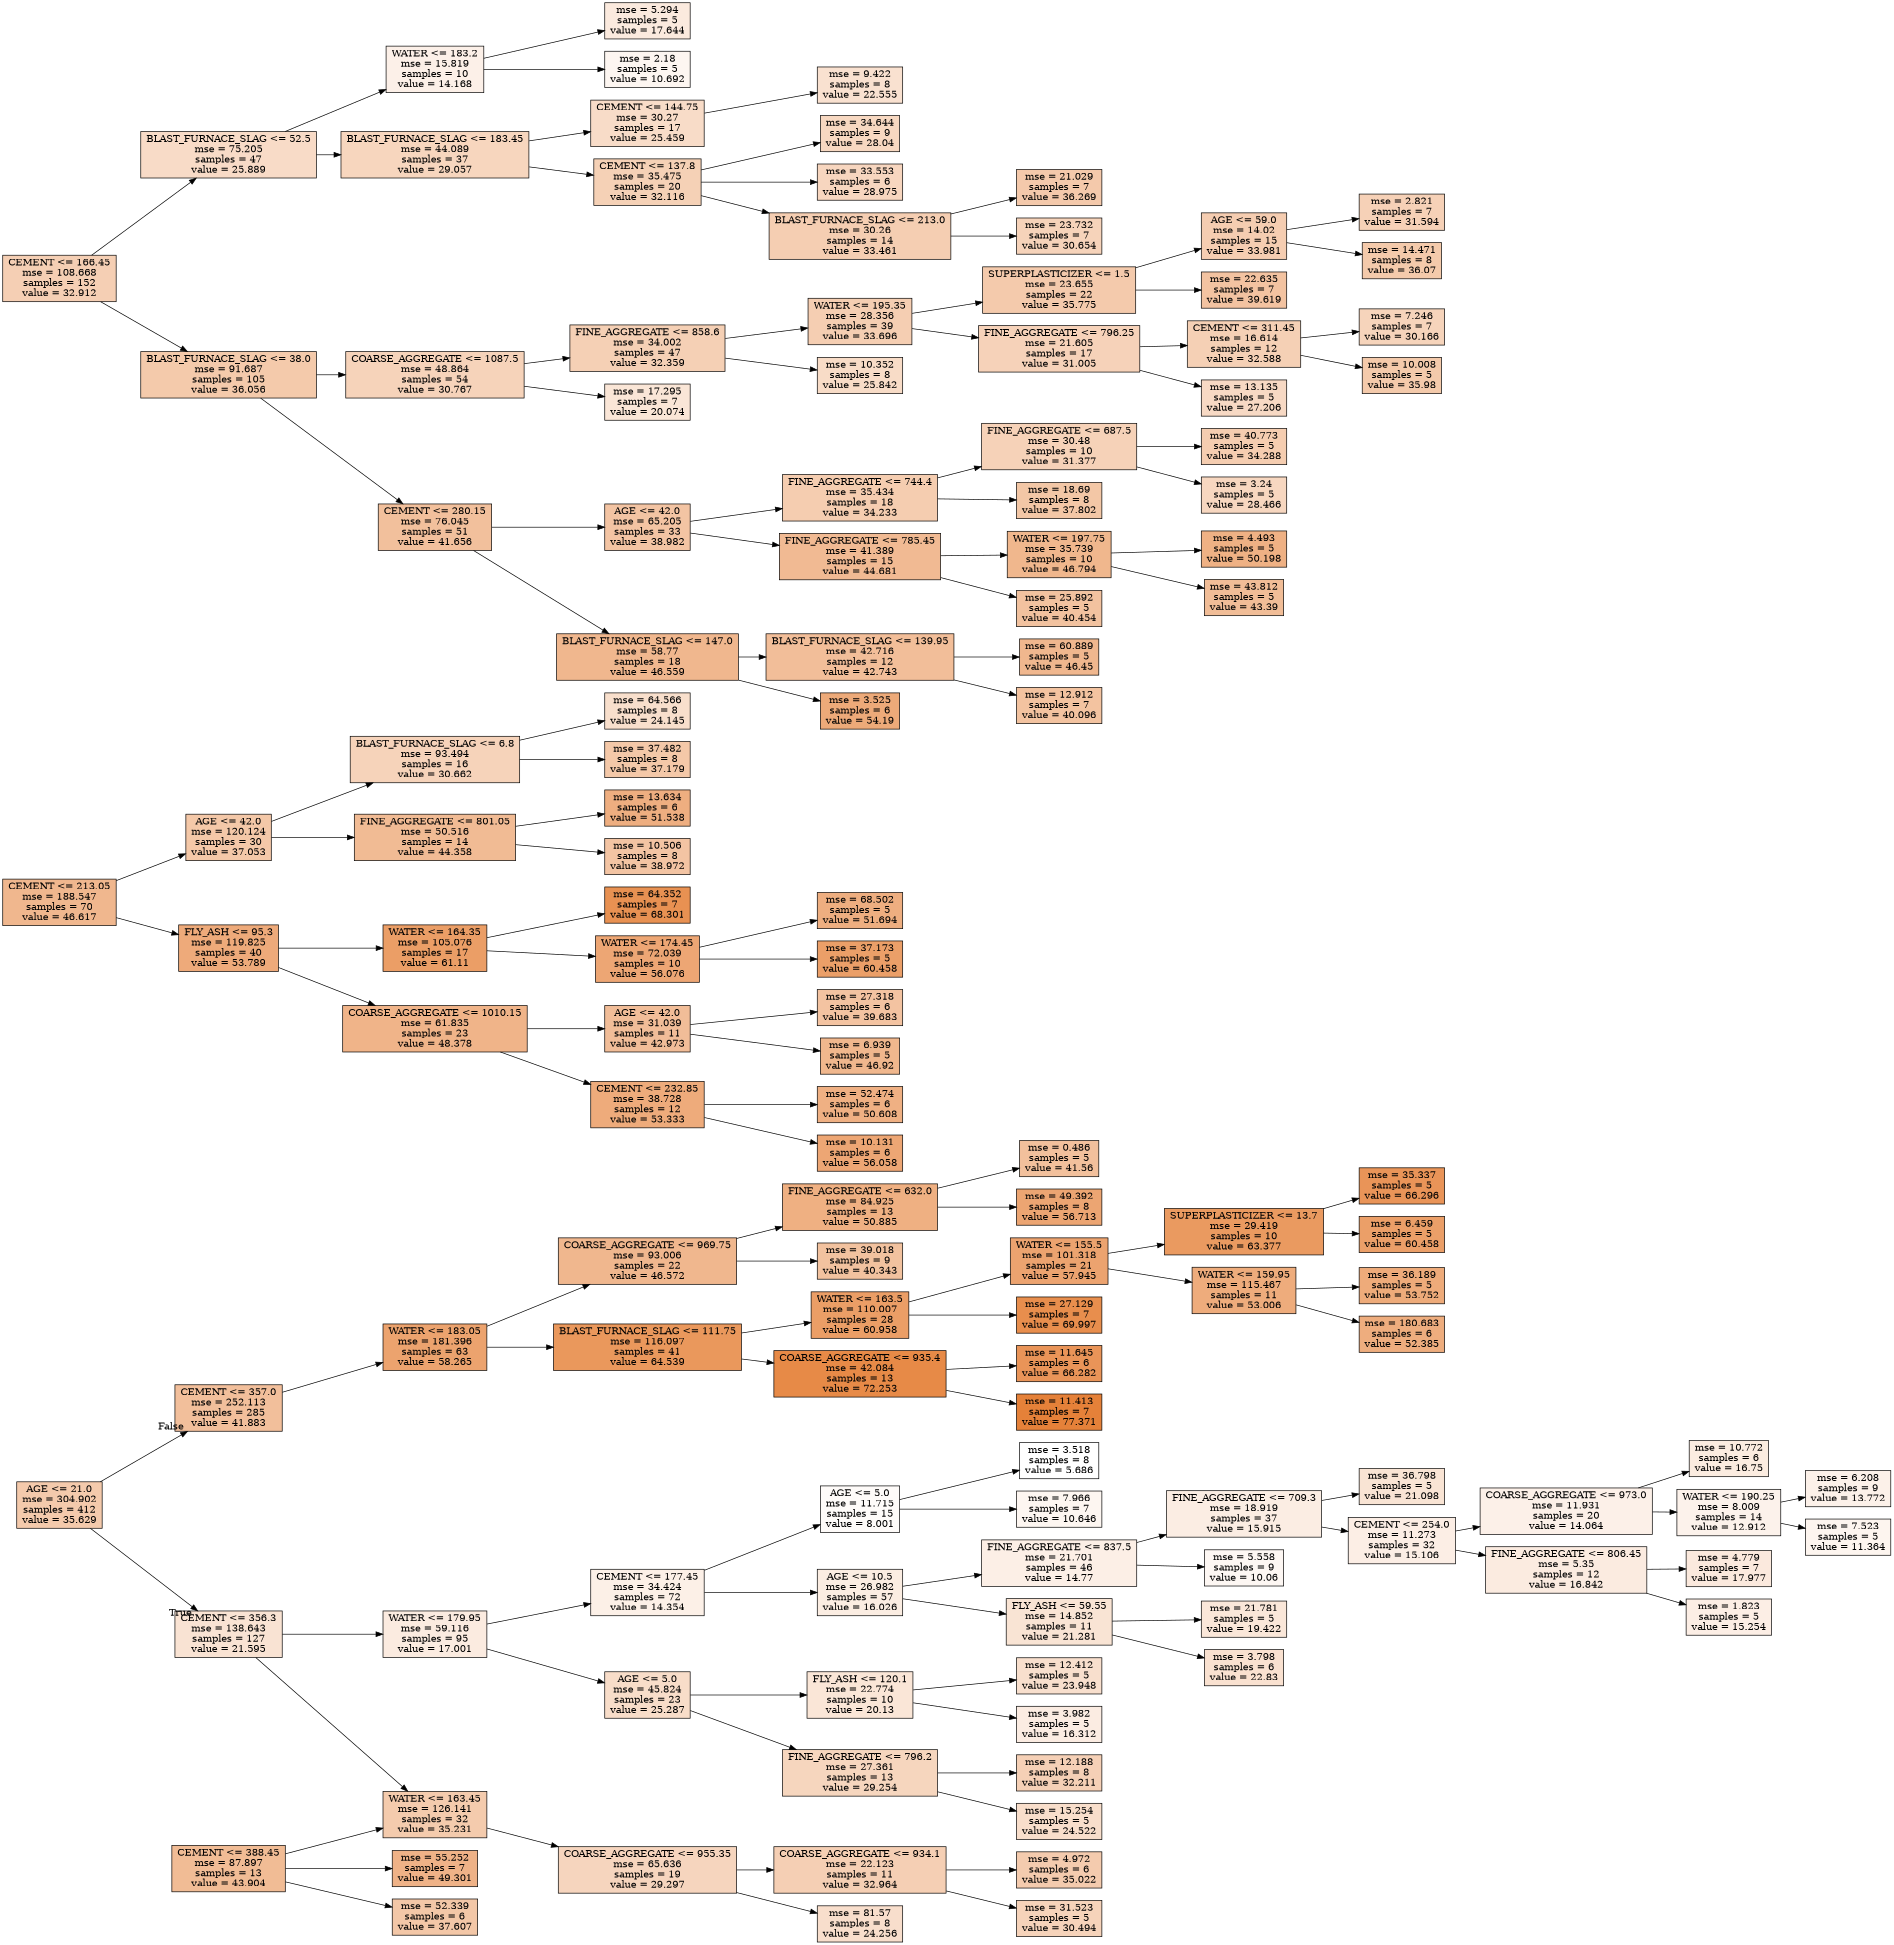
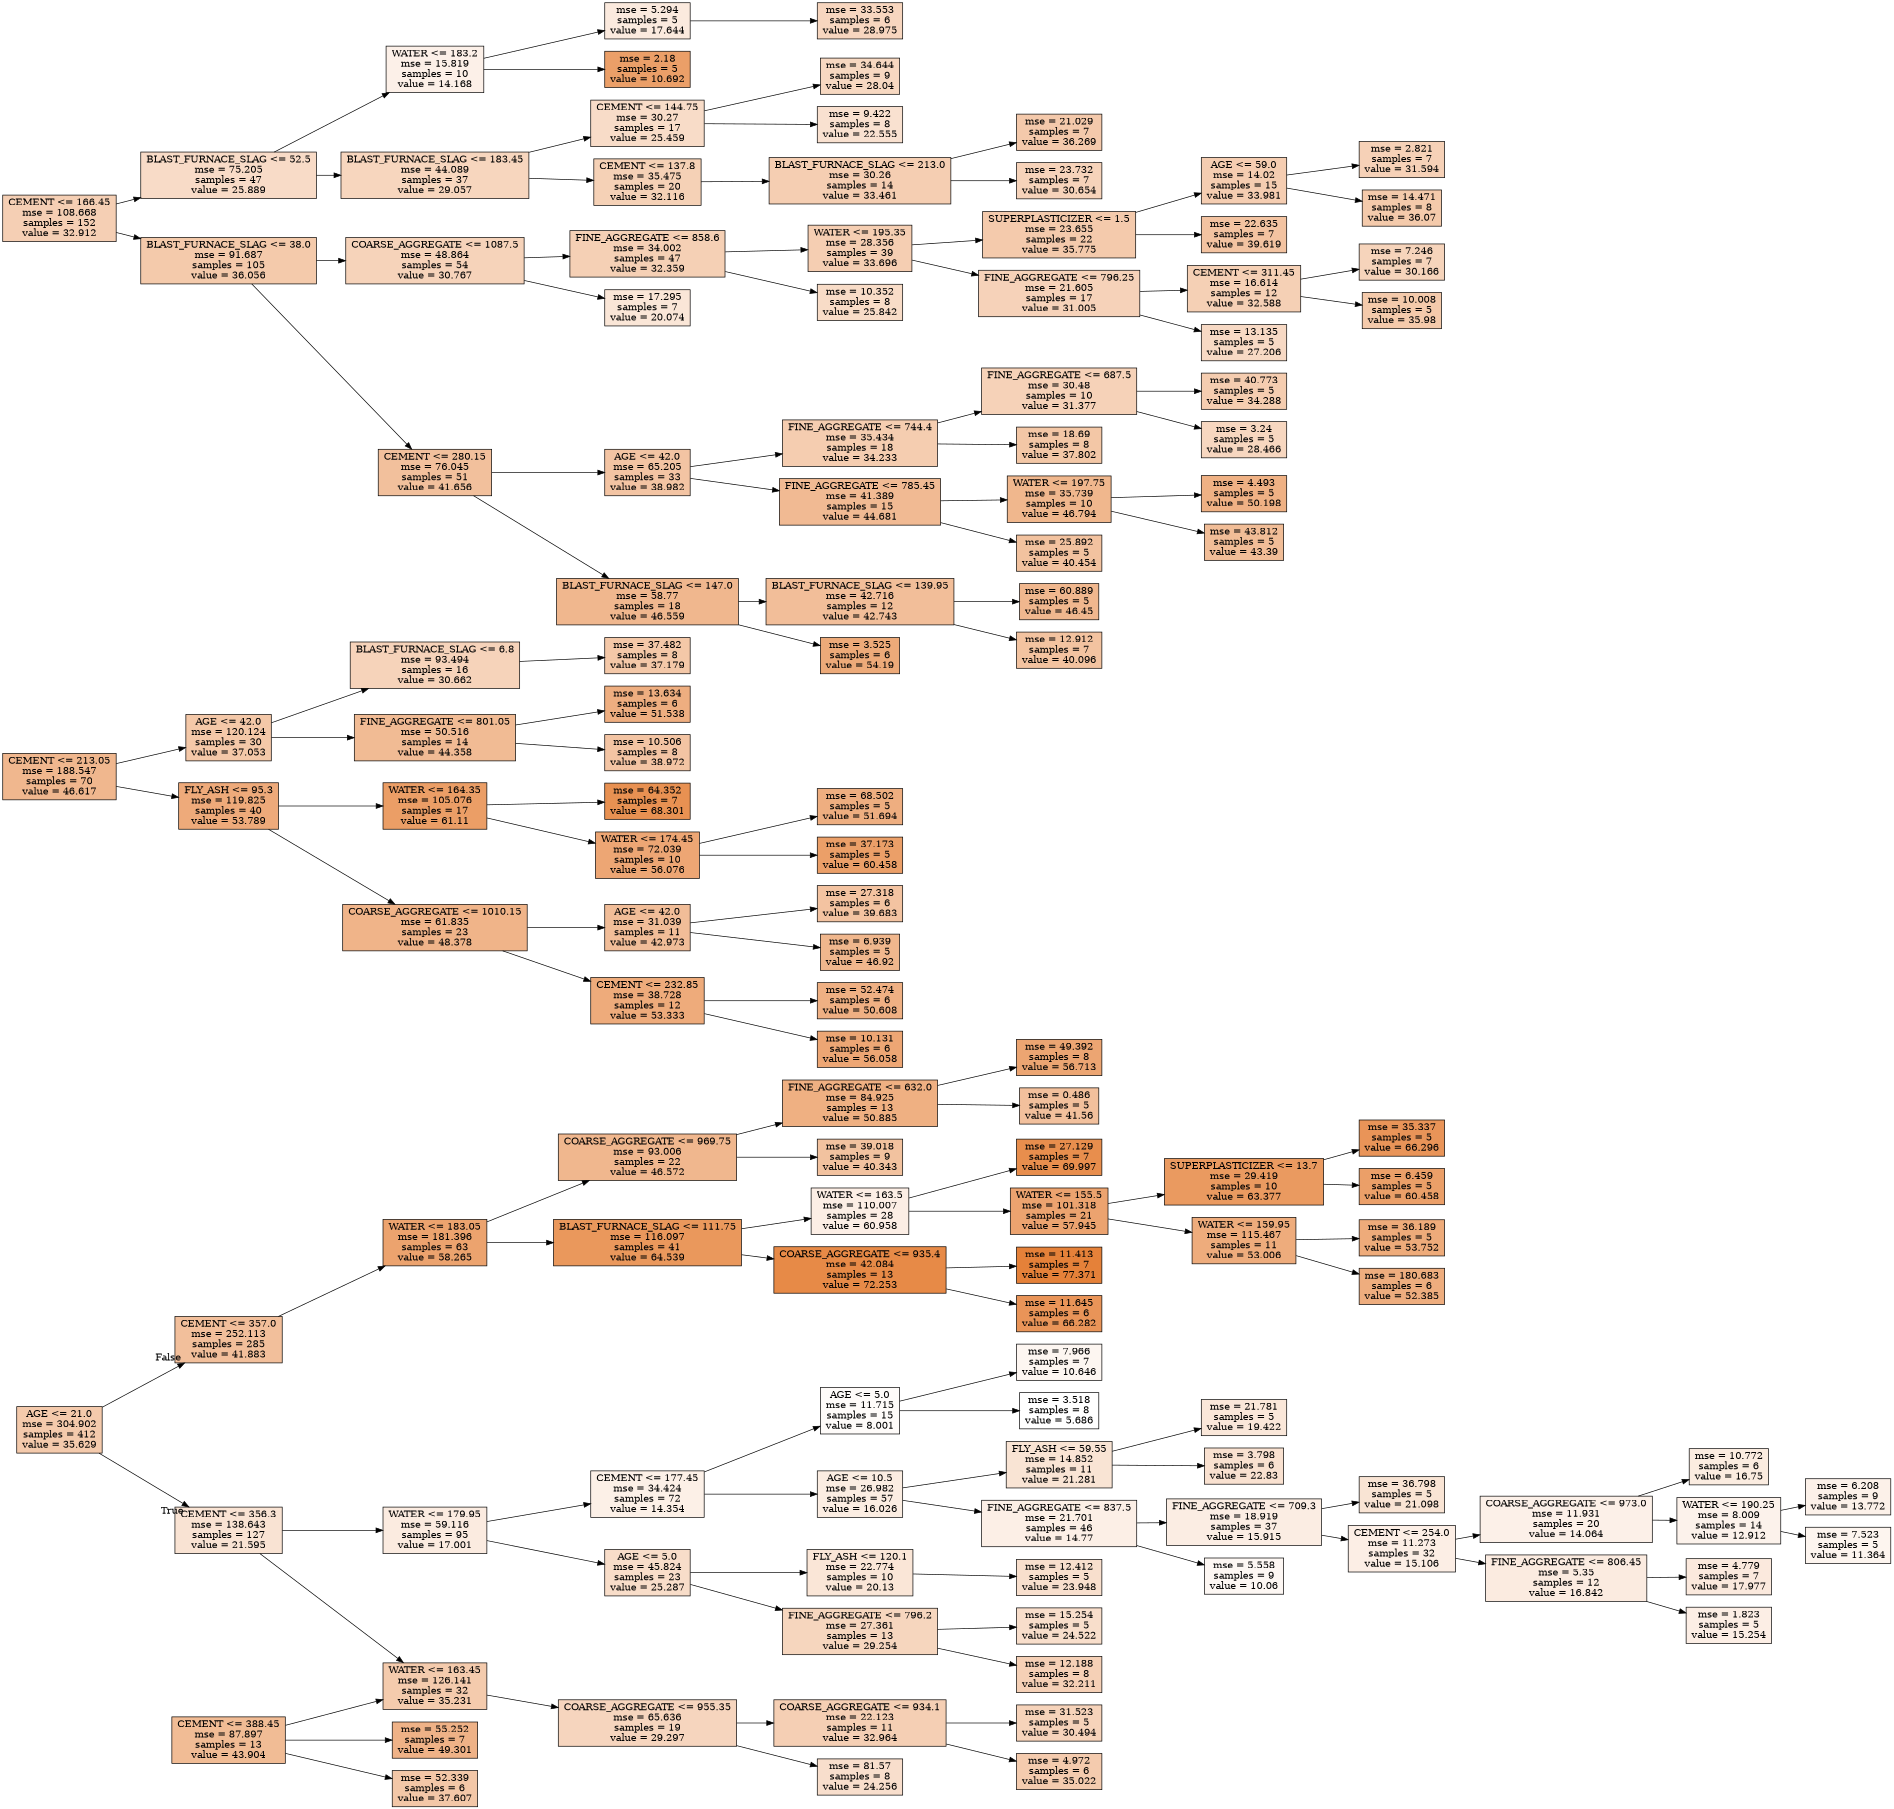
node "mse = 2.18 samples = 5 value = 10.692": fillcolor #fdf6f1 -> #eb9f68
edge "CEMENT <= 137.8 mse = 35.475 samples = 20 value = 32.116" -> "mse = 34.644 samples = 9 value = 28.04": now "CEMENT <= 144.75 mse = 30.27 samples = 17 value = 25.459" -> "mse = 34.644 samples = 9 value = 28.04"
edge "CEMENT <= 137.8 mse = 35.475 samples = 20 value = 32.116" -> "mse = 33.553 samples = 6 value = 28.975": now "mse = 5.294 samples = 5 value = 17.644" -> "mse = 33.553 samples = 6 value = 28.975"
node "mse = 64.566 samples = 8 value = 24.145": removed
node "WATER <= 163.5 mse = 110.007 samples = 28 value = 60.958": fillcolor #eb9e66 -> #fceee5
node "mse = 3.982 samples = 5 value = 16.312": removed
